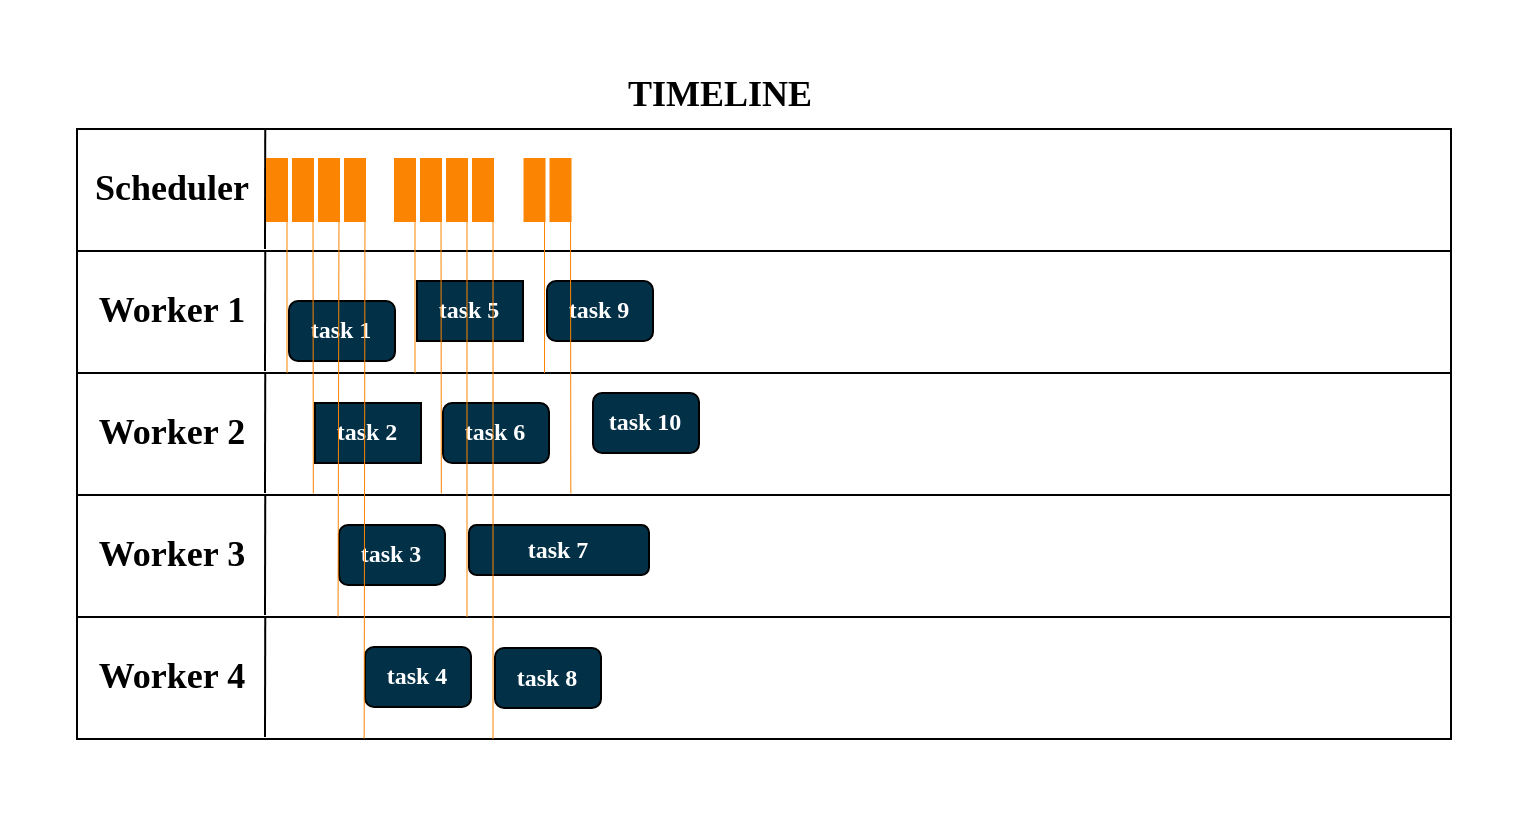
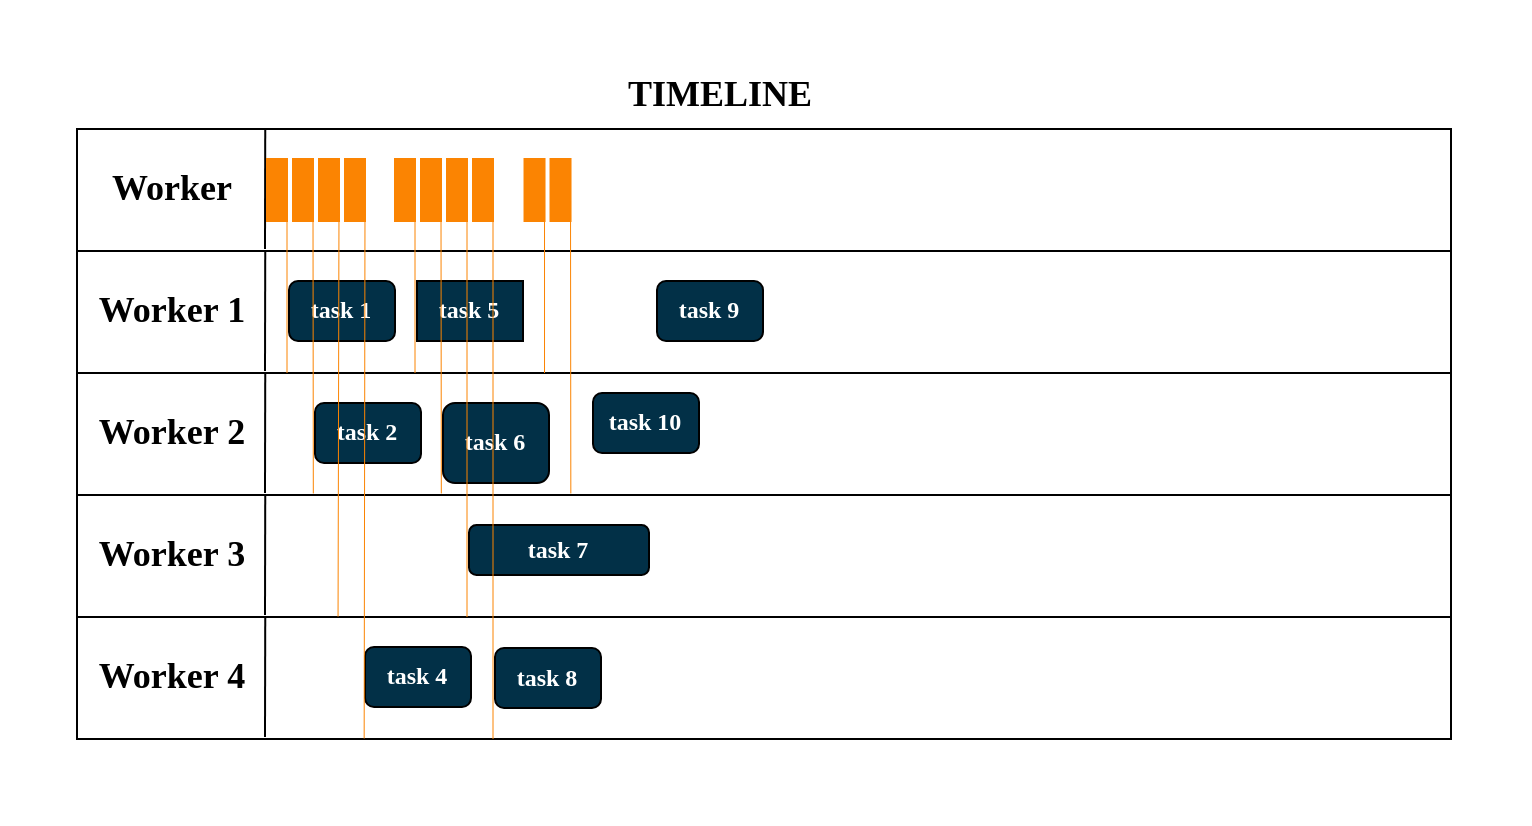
node "Scheduler": label "Scheduler" -> "Worker"
node "task 9": moved (600, 311) -> (710, 311)
node "task 1": moved (342, 331) -> (342, 311)
node "task 2": shape rectangle -> rounded rectangle
node "task 6": size 106x60 -> 106x80
node "task 3": removed
